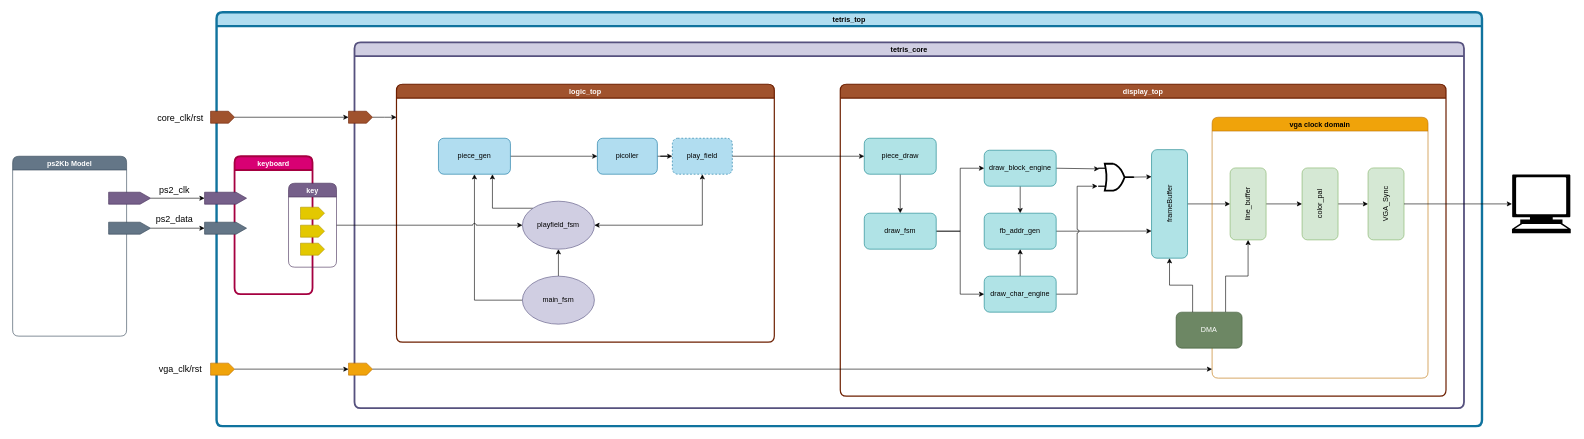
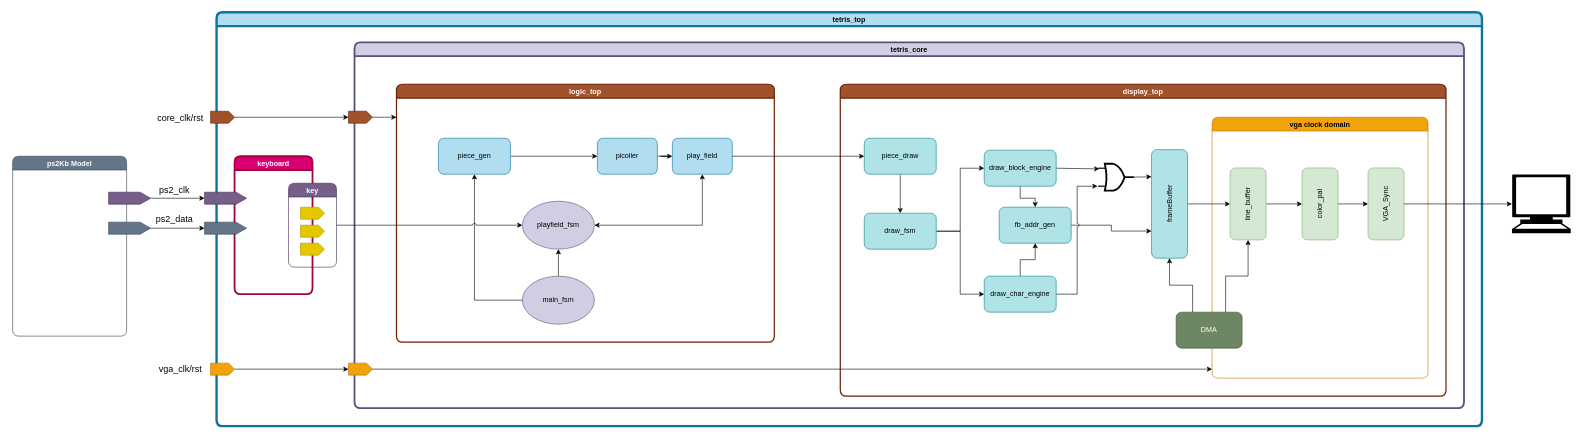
node "play_field": style dashed -> solid
edge "playfield_fsm" -> "piece_gen": removed
node "fb_addr_gen": moved (1020, 231) -> (1035, 225)
